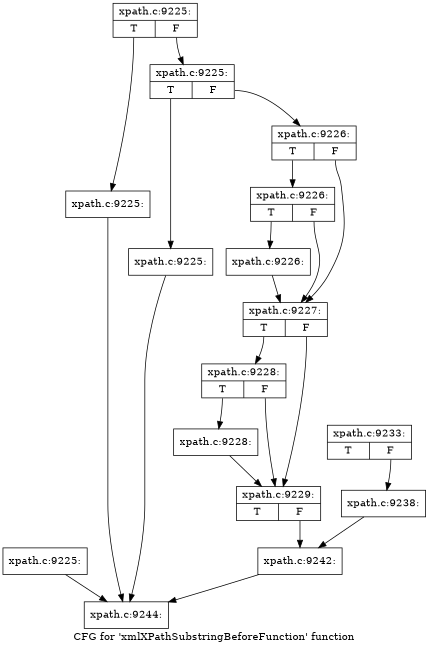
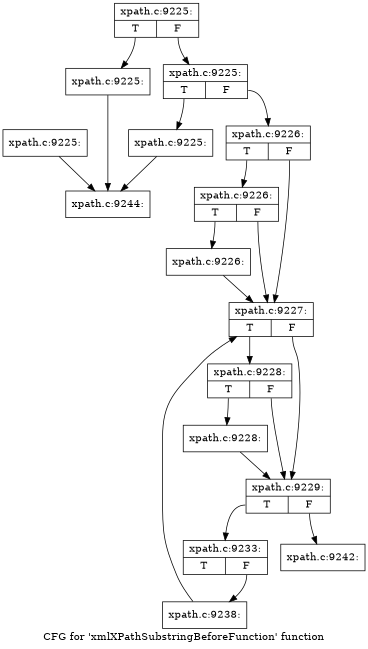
edge "xpath.c:9229:" -> "xpath.c:9233:": added
edge "xpath.c:9238:" -> "xpath.c:9242:": now "xpath.c:9238:" -> "xpath.c:9227:"
edge "xpath.c:9242:" -> "xpath.c:9244:": removed
